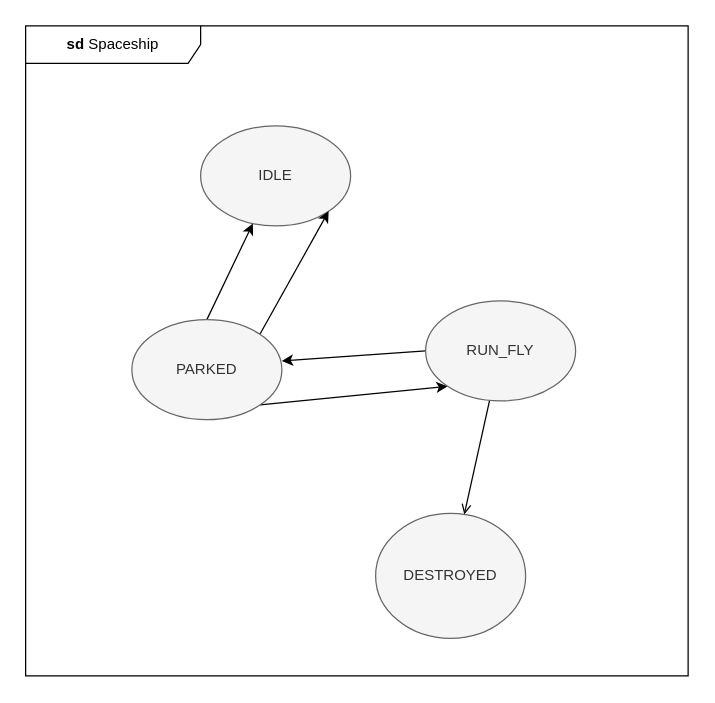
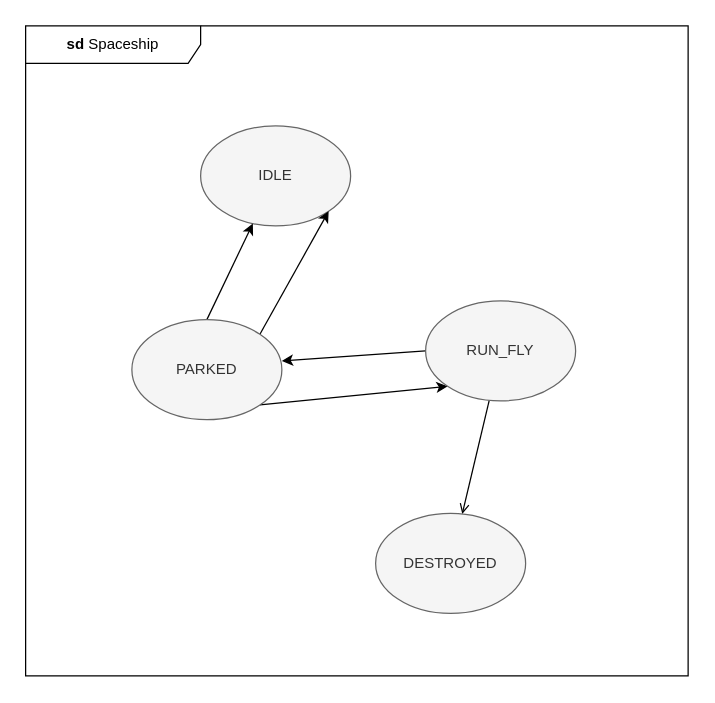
node "DESTROYED": size 150x125 -> 150x100
